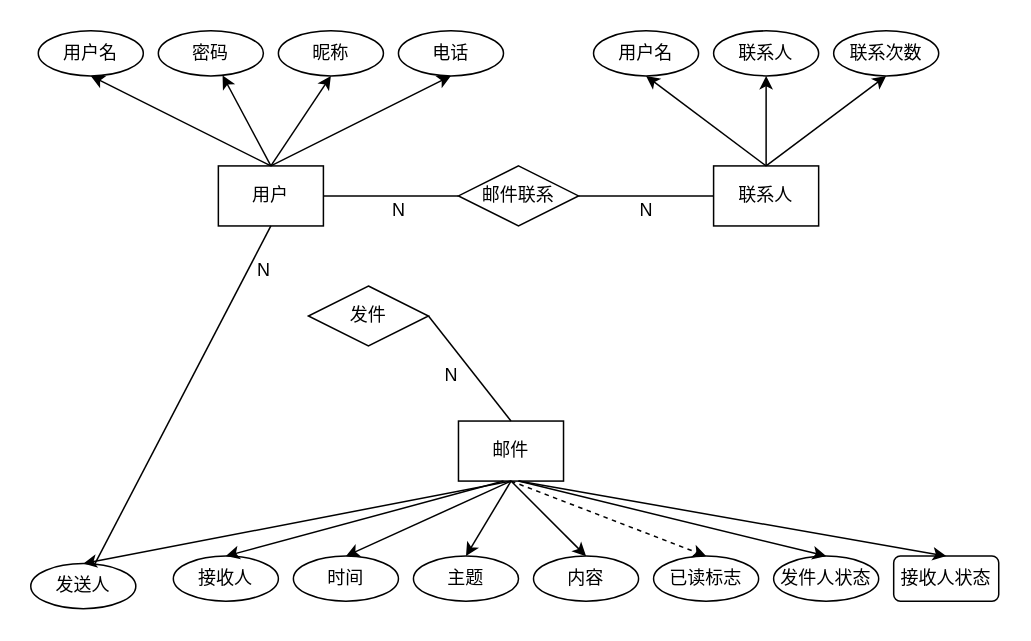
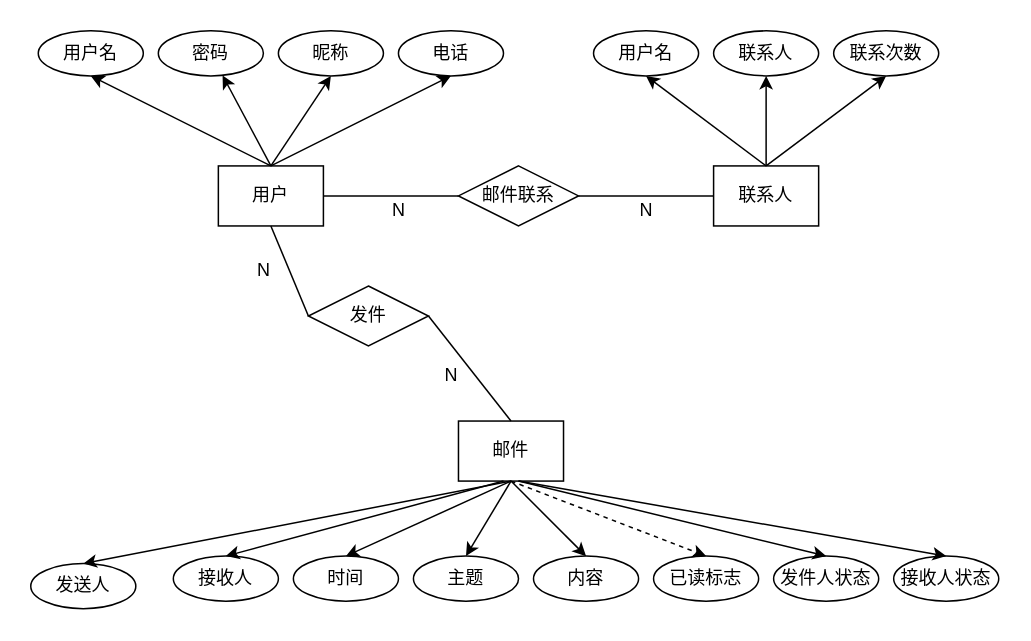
edge "用户" -- "发送人": now "用户" -- "发件"
node "接收人状态": shape rounded rectangle -> ellipse
